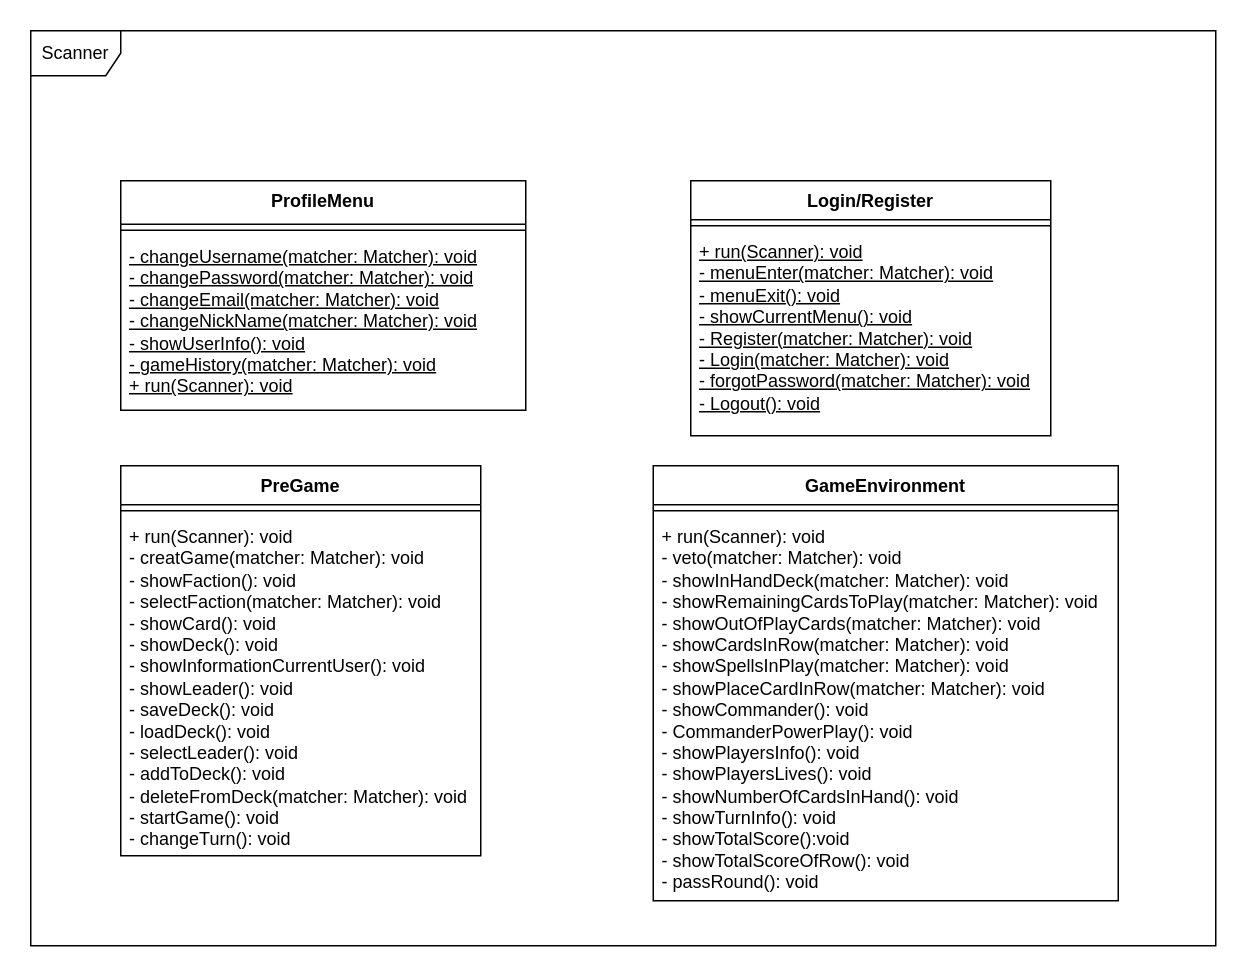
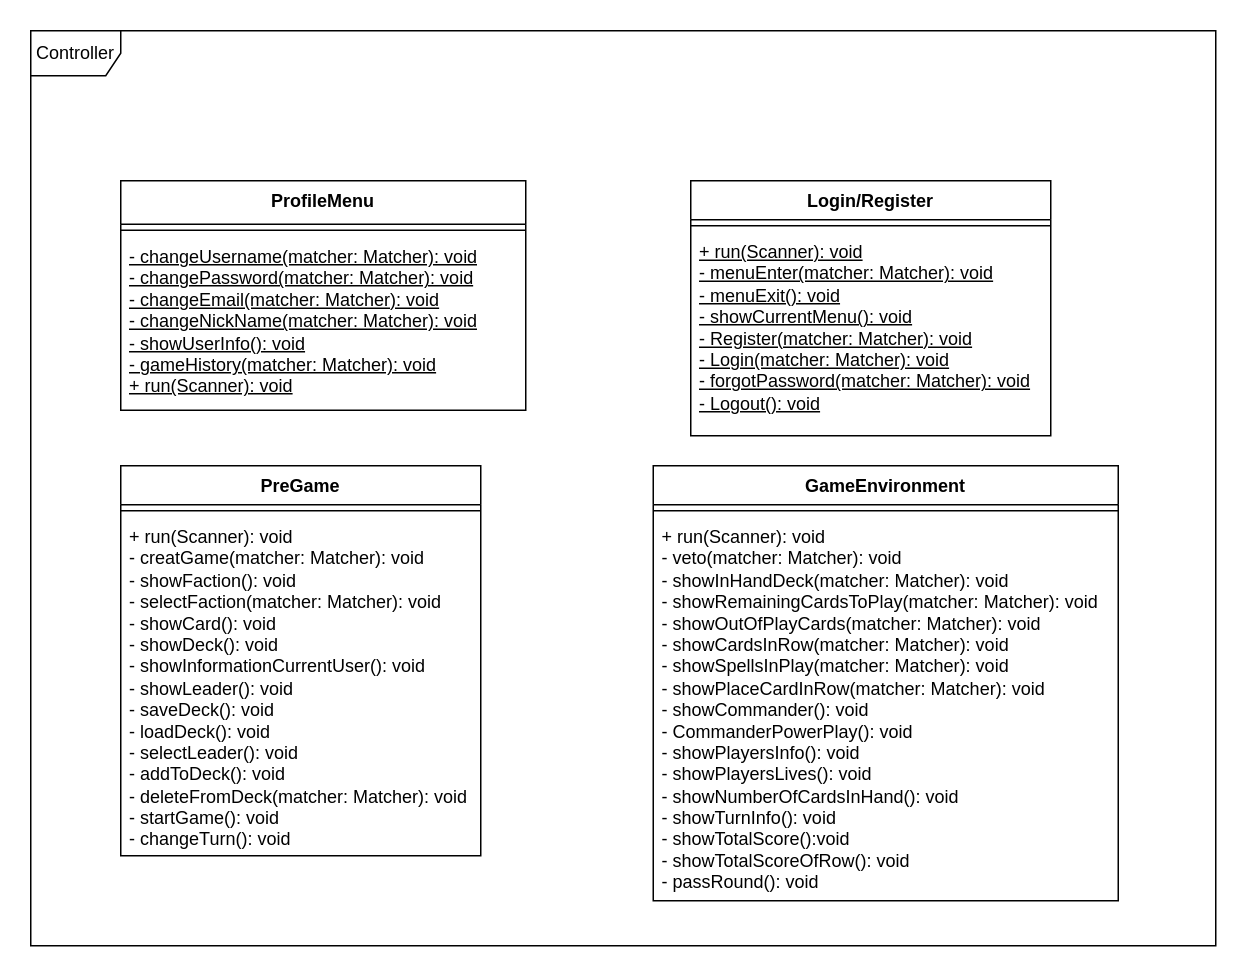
node "Scanner": label "Scanner" -> "Controller"
